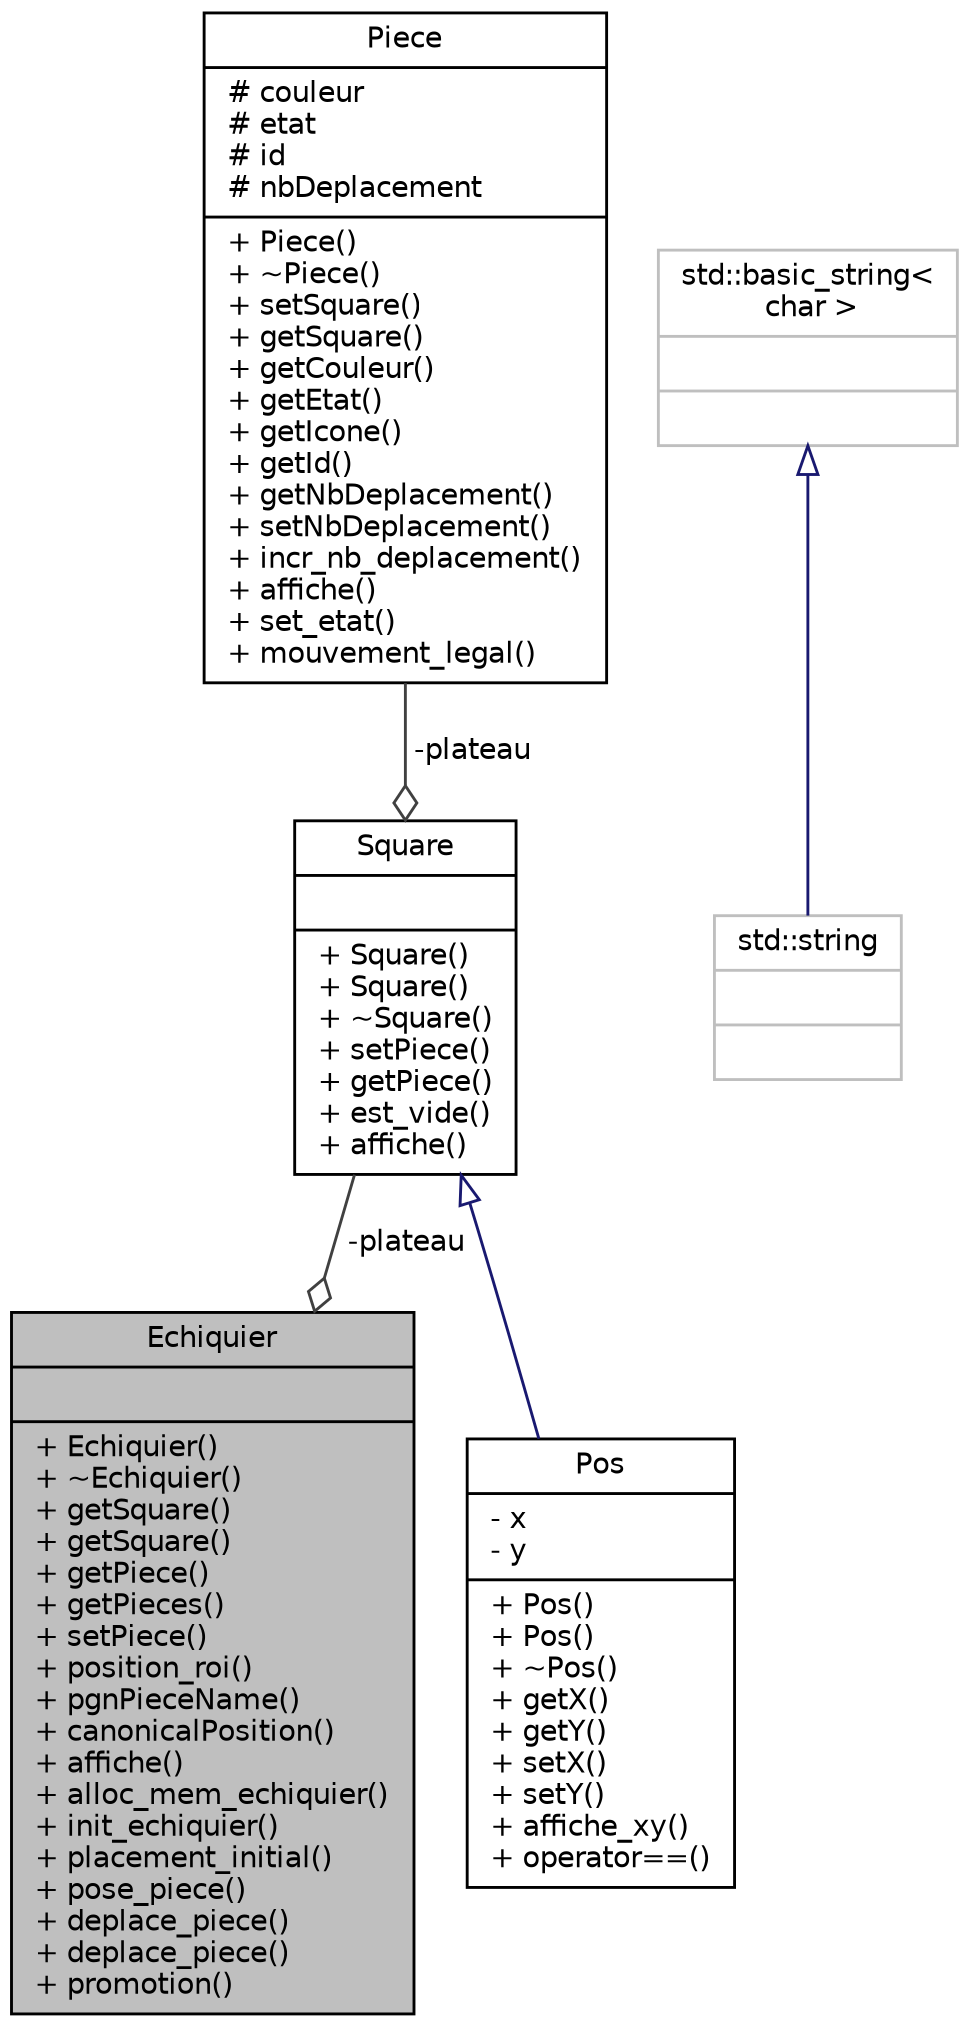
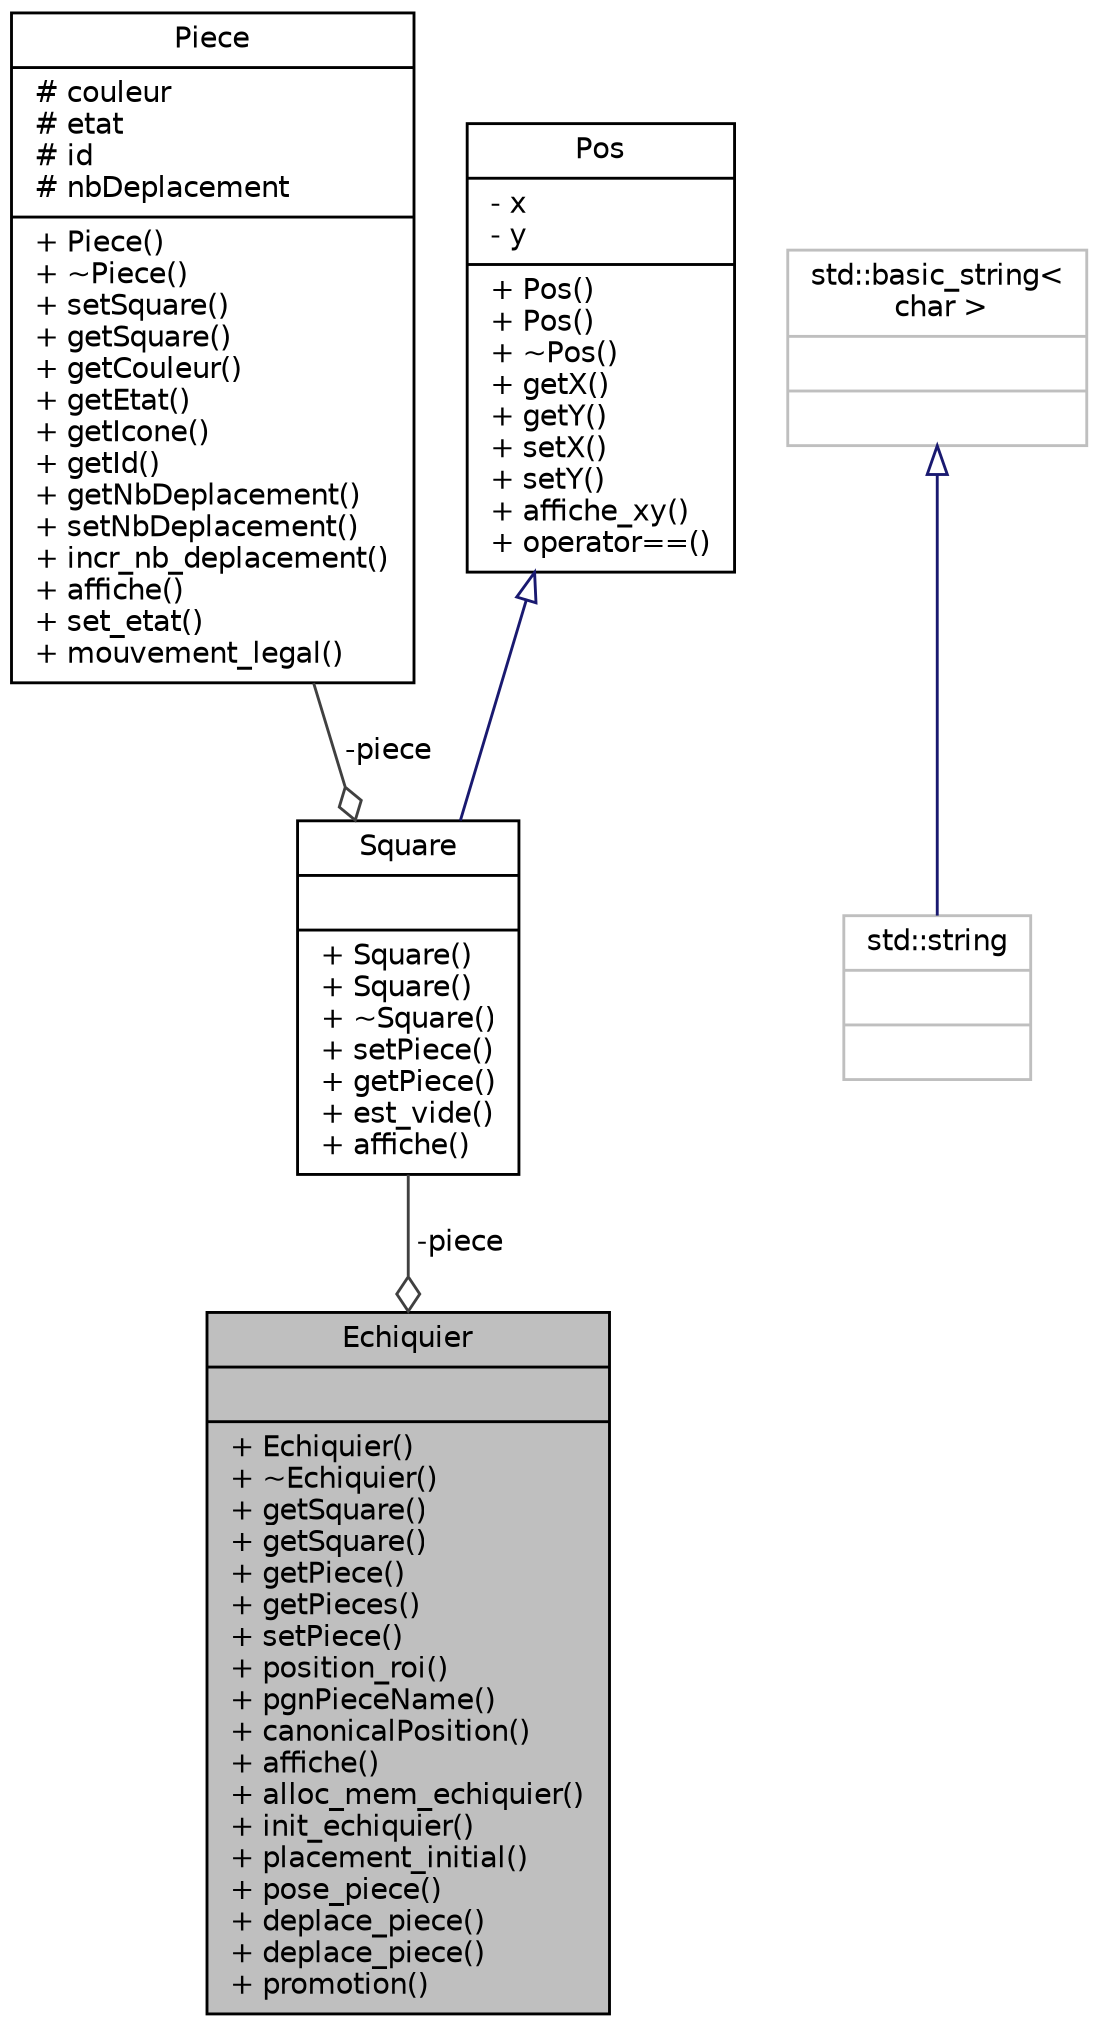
edge "Piece" -> "Square": label " -plateau" -> " -piece"
edge "Square" -> "Echiquier": label " -plateau" -> " -piece"
edge "Pos" -> "Square": reversed
